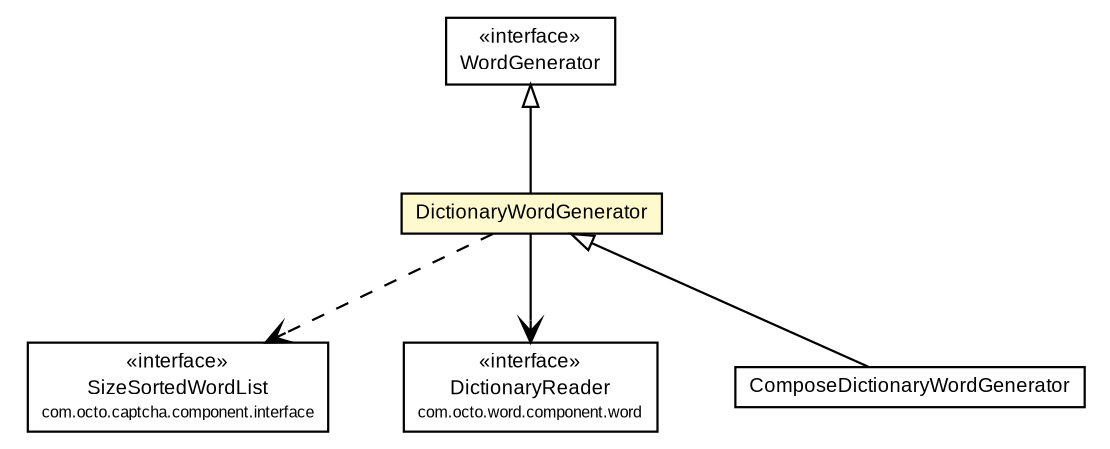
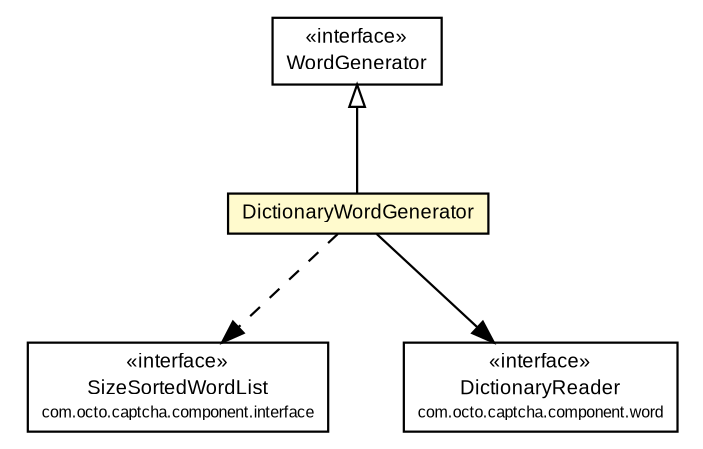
edge "DictionaryWordGenerator" -> "DictionaryReader": arrowhead open -> normal
edge "DictionaryWordGenerator" -> "SizeSortedWordList": arrowhead open -> normal
node "ComposeDictionaryWordGenerator": removed
node "DictionaryReader": text "com.octo.word.component.word" -> "com.octo.captcha.component.word"
